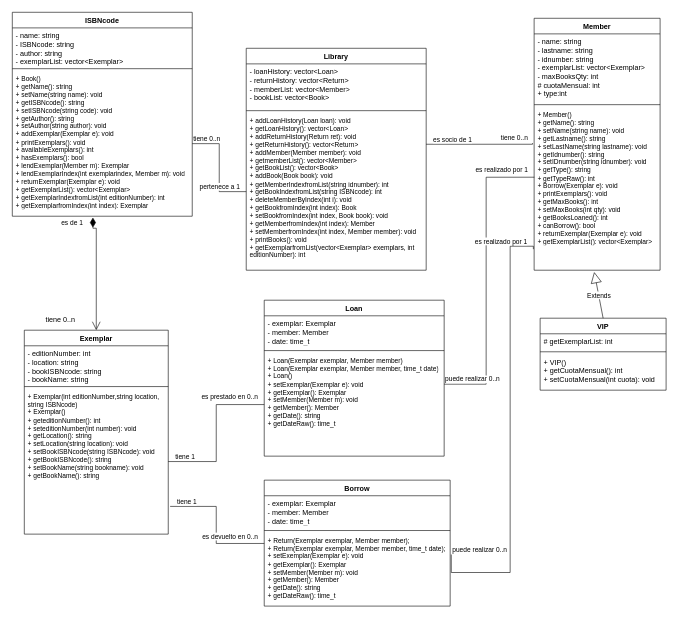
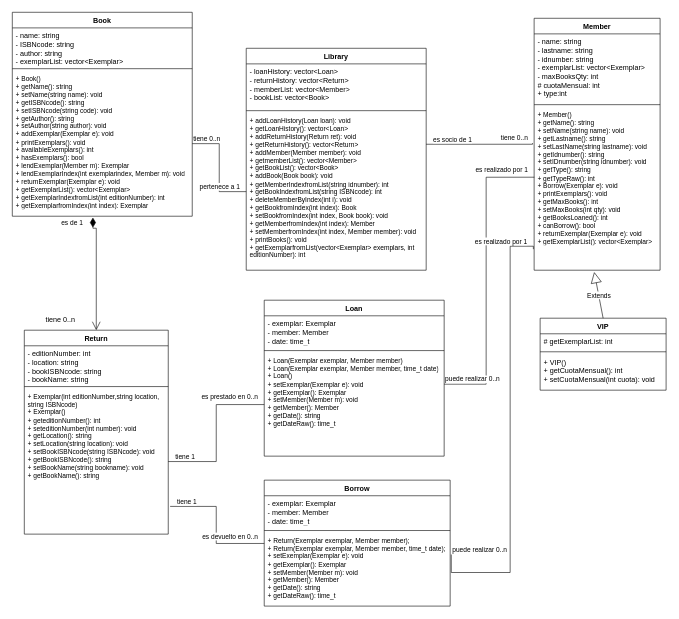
node "ISBNcode": label "ISBNcode" -> "Book"
node "Exemplar": label "Exemplar" -> "Return"
